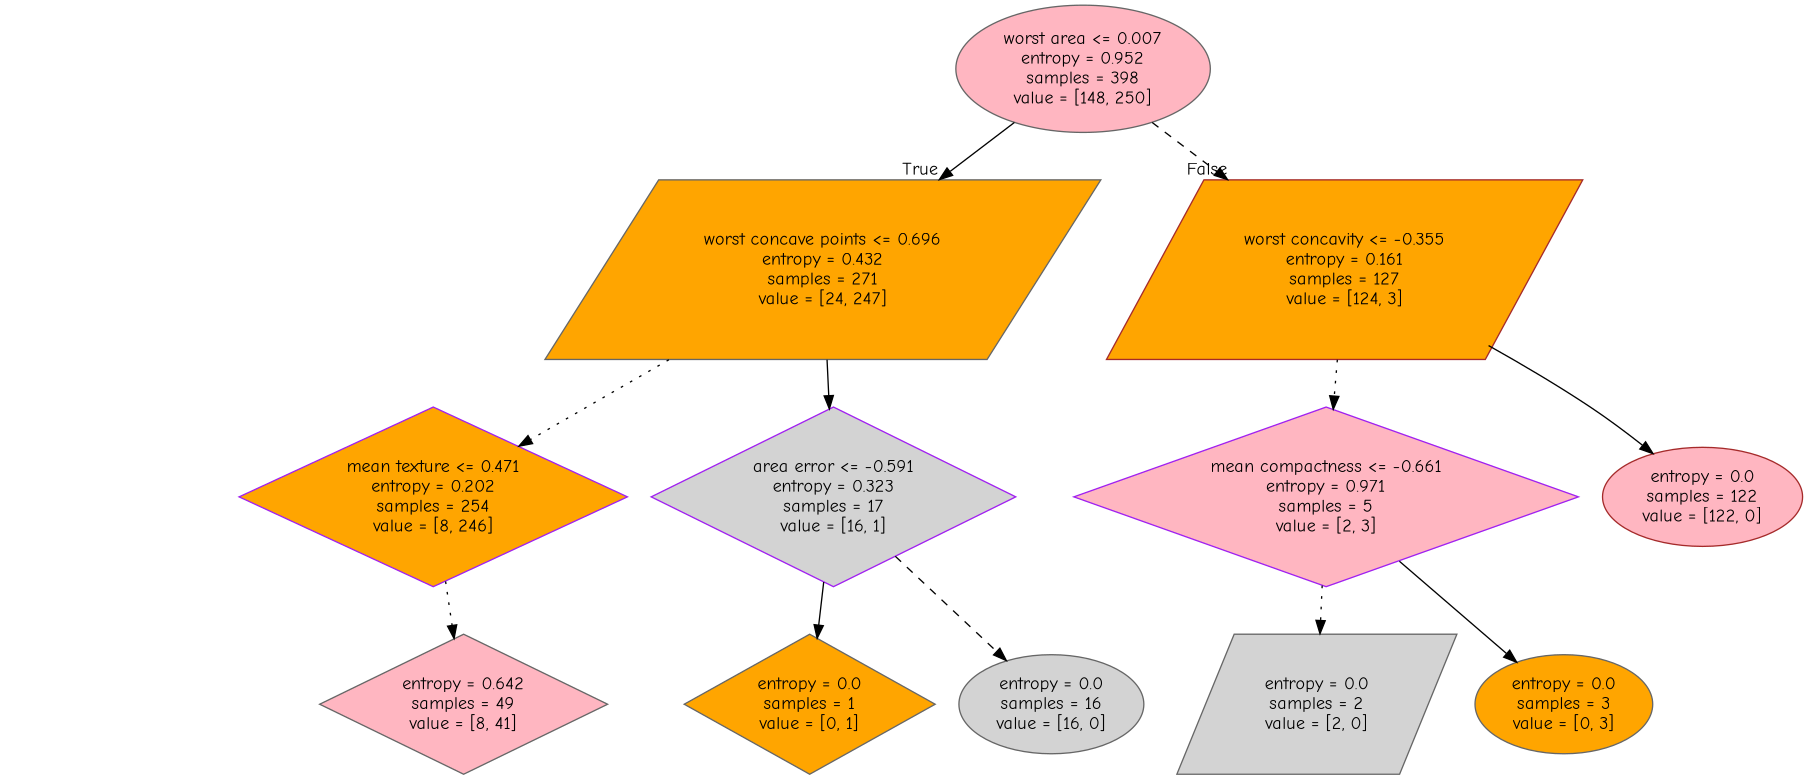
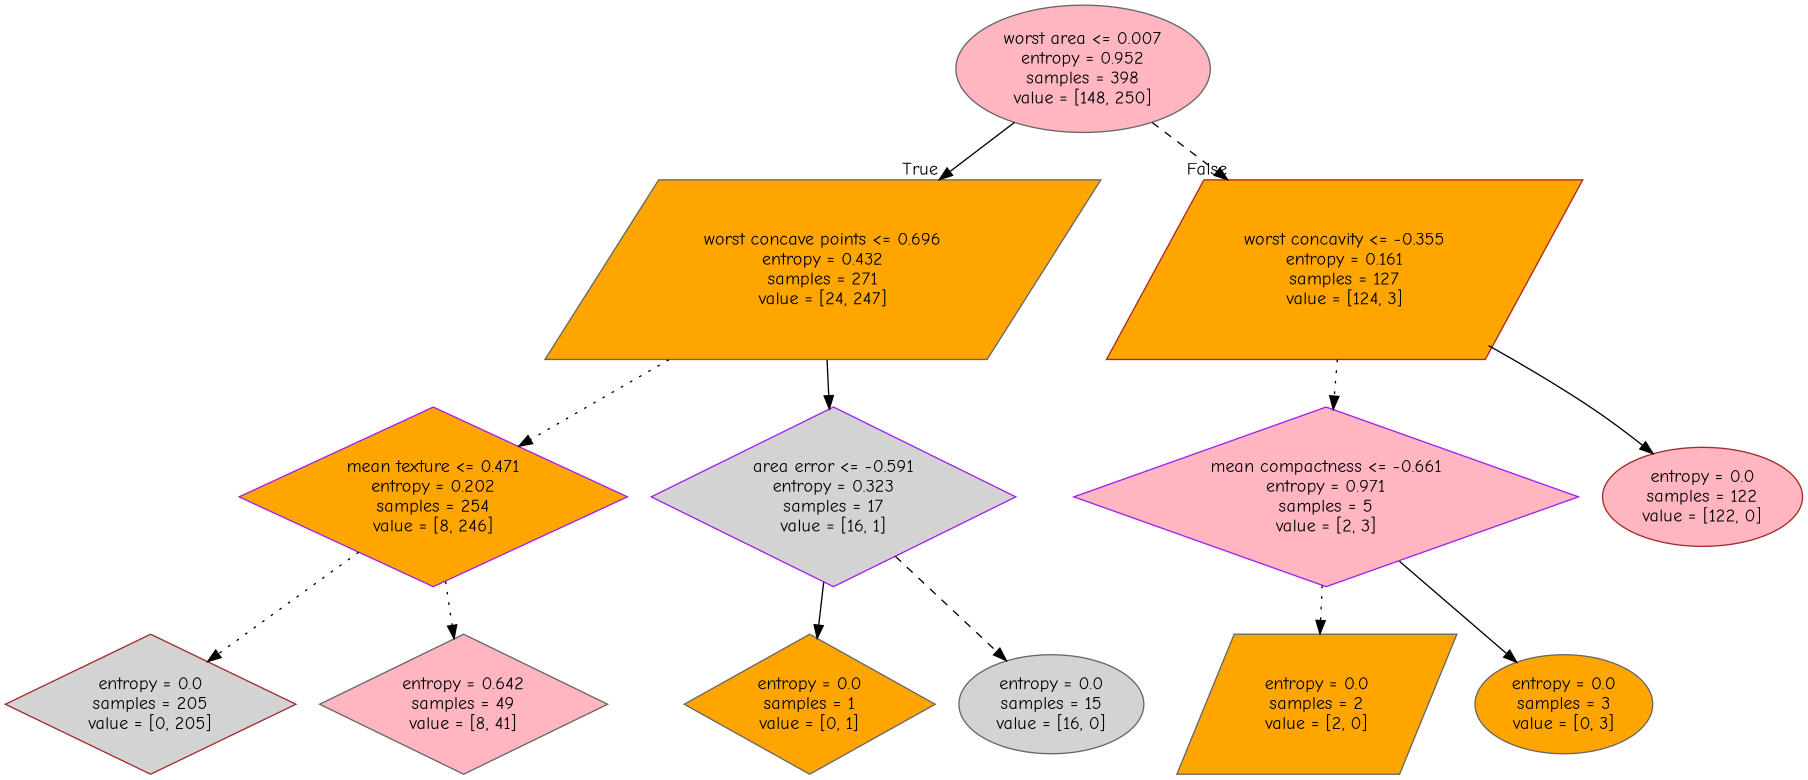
node "entropy = 0.0 samples = 205 value = [0, 205]": added
node "entropy = 0.0 samples = 16 value = [16, 0]": label "entropy = 0.0 samples = 16 value = [16, 0]" -> "entropy = 0.0 samples = 15 value = [16, 0]"
node "entropy = 0.0 samples = 2 value = [2, 0]": fillcolor lightgrey -> orange
